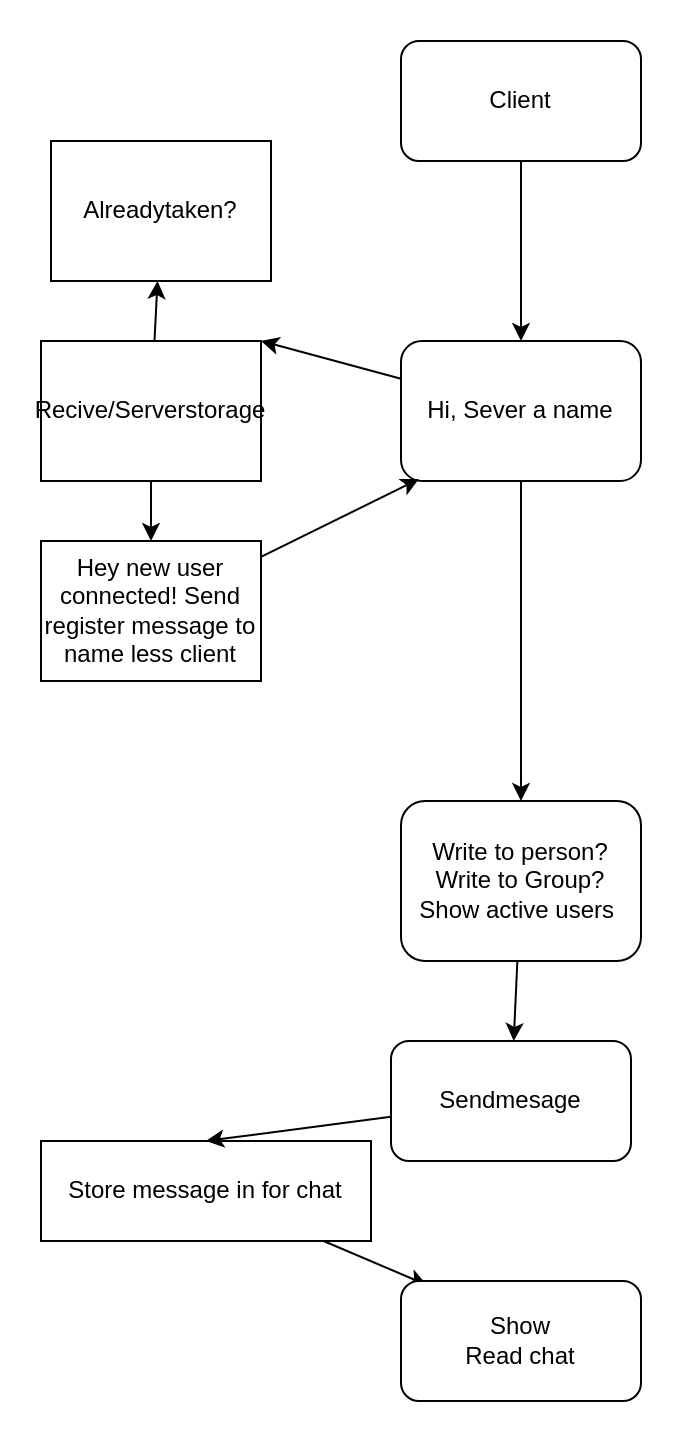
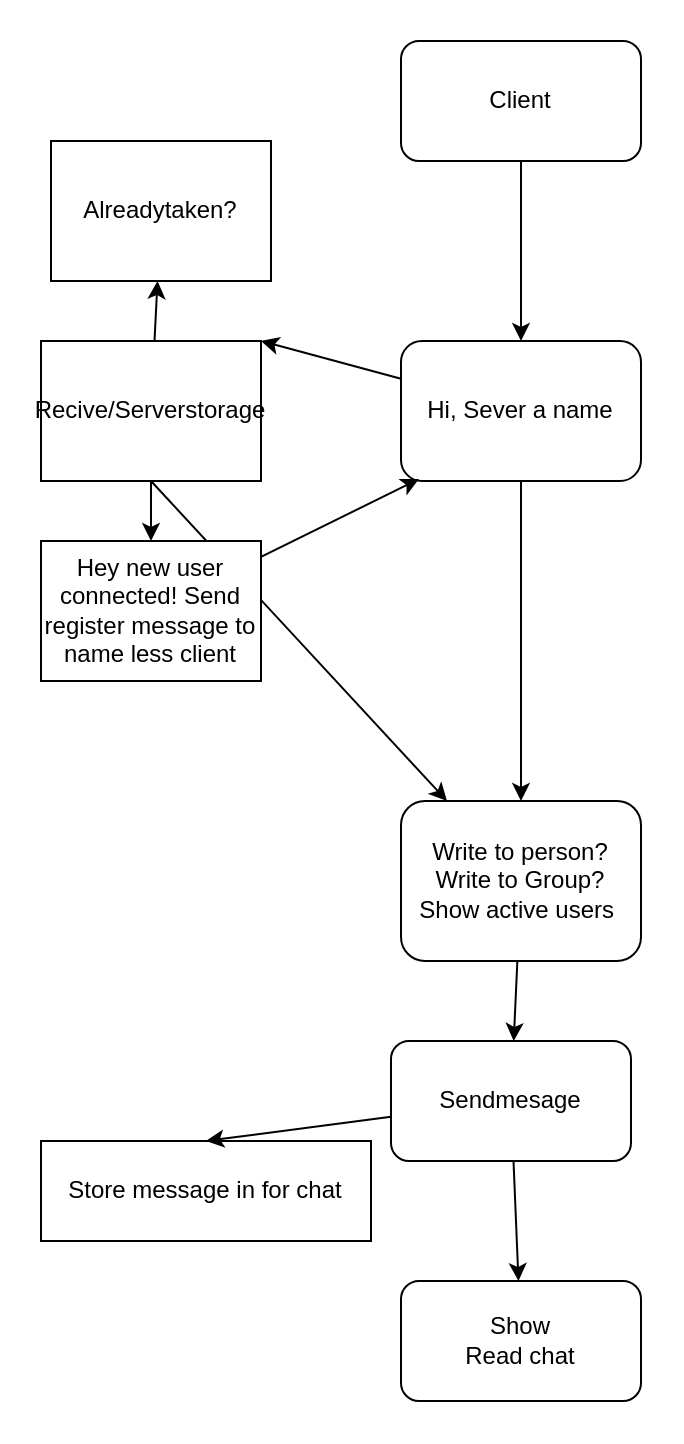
edge "Recive/Serverstorage" -> "Write to person? Write to Group? Show active users": added
edge "Sendmesage" -> "Show Read chat": added
edge "Store message in for chat" -> "Show Read chat": removed
